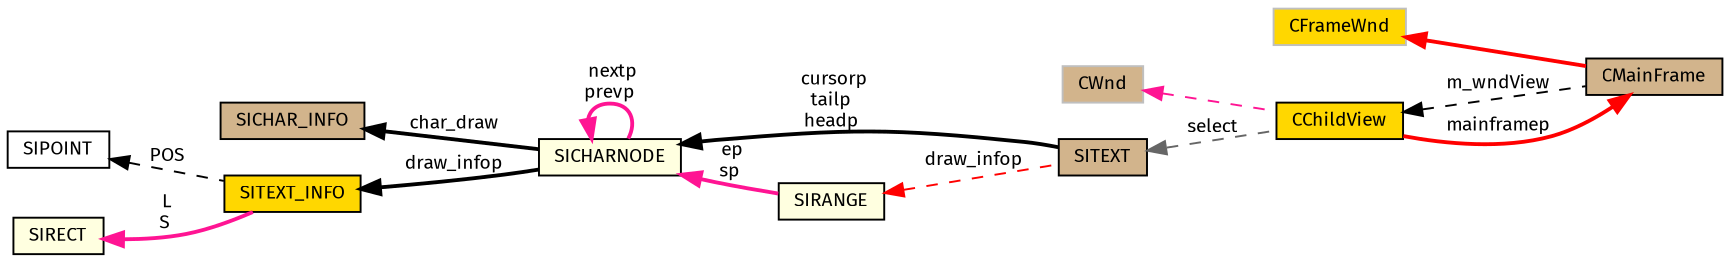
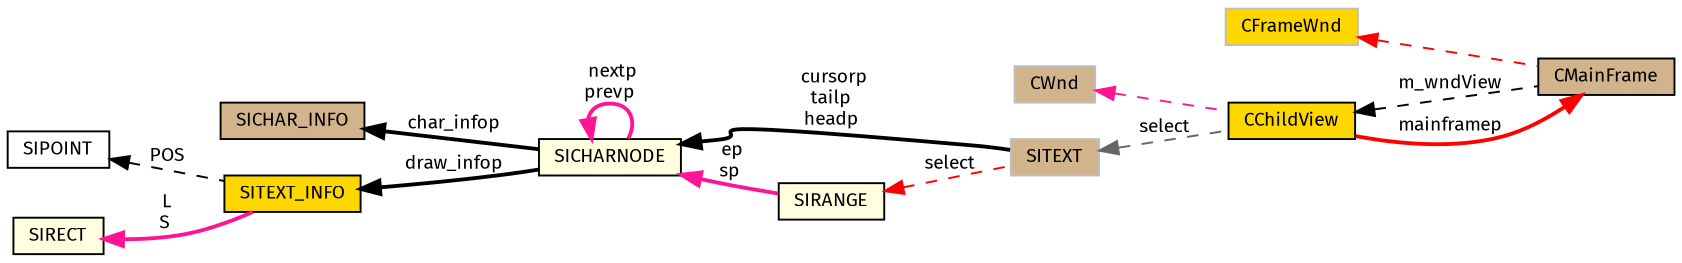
edge "CMainFrame" -> "CFrameWnd": style bold -> dashed
edge "SICHARNODE" -> "SICHAR_INFO": label " char_draw" -> " char_infop"
node "SITEXT": color black -> grey75
edge "SITEXT" -> "SIRANGE": label " draw_infop" -> " select"
